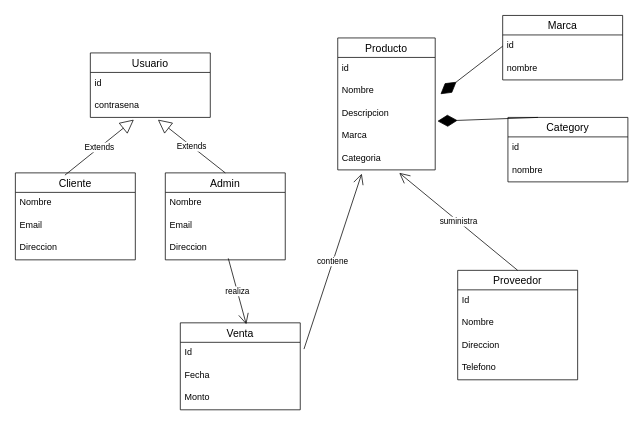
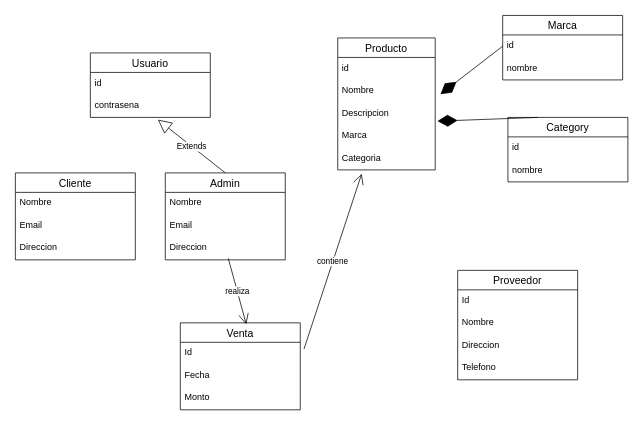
edge "Cliente" -> "contrasena": removed, label "Extends"
edge "Proveedor" -> "Categoria": removed, label "suministra"
